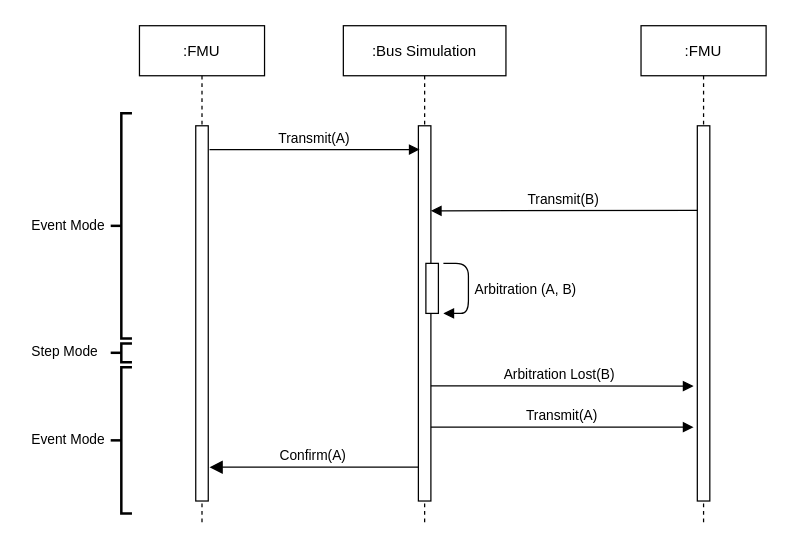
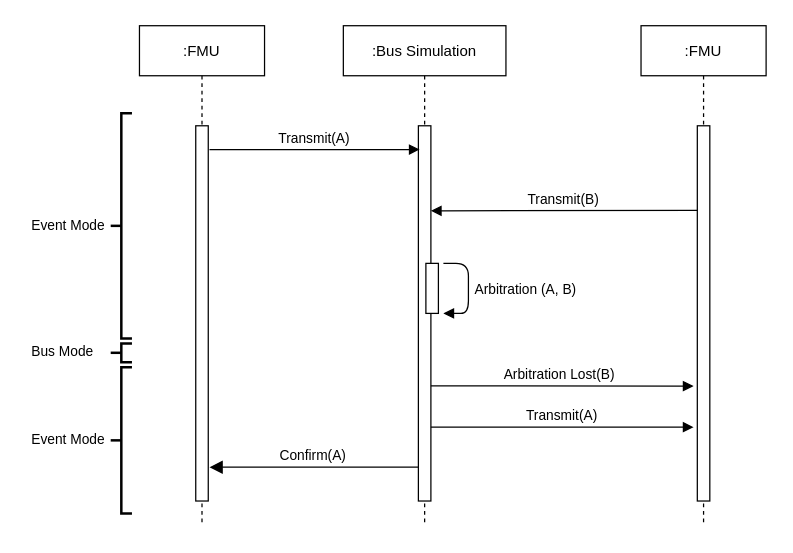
node "Step Mode": label "Step Mode" -> "Bus Mode"
